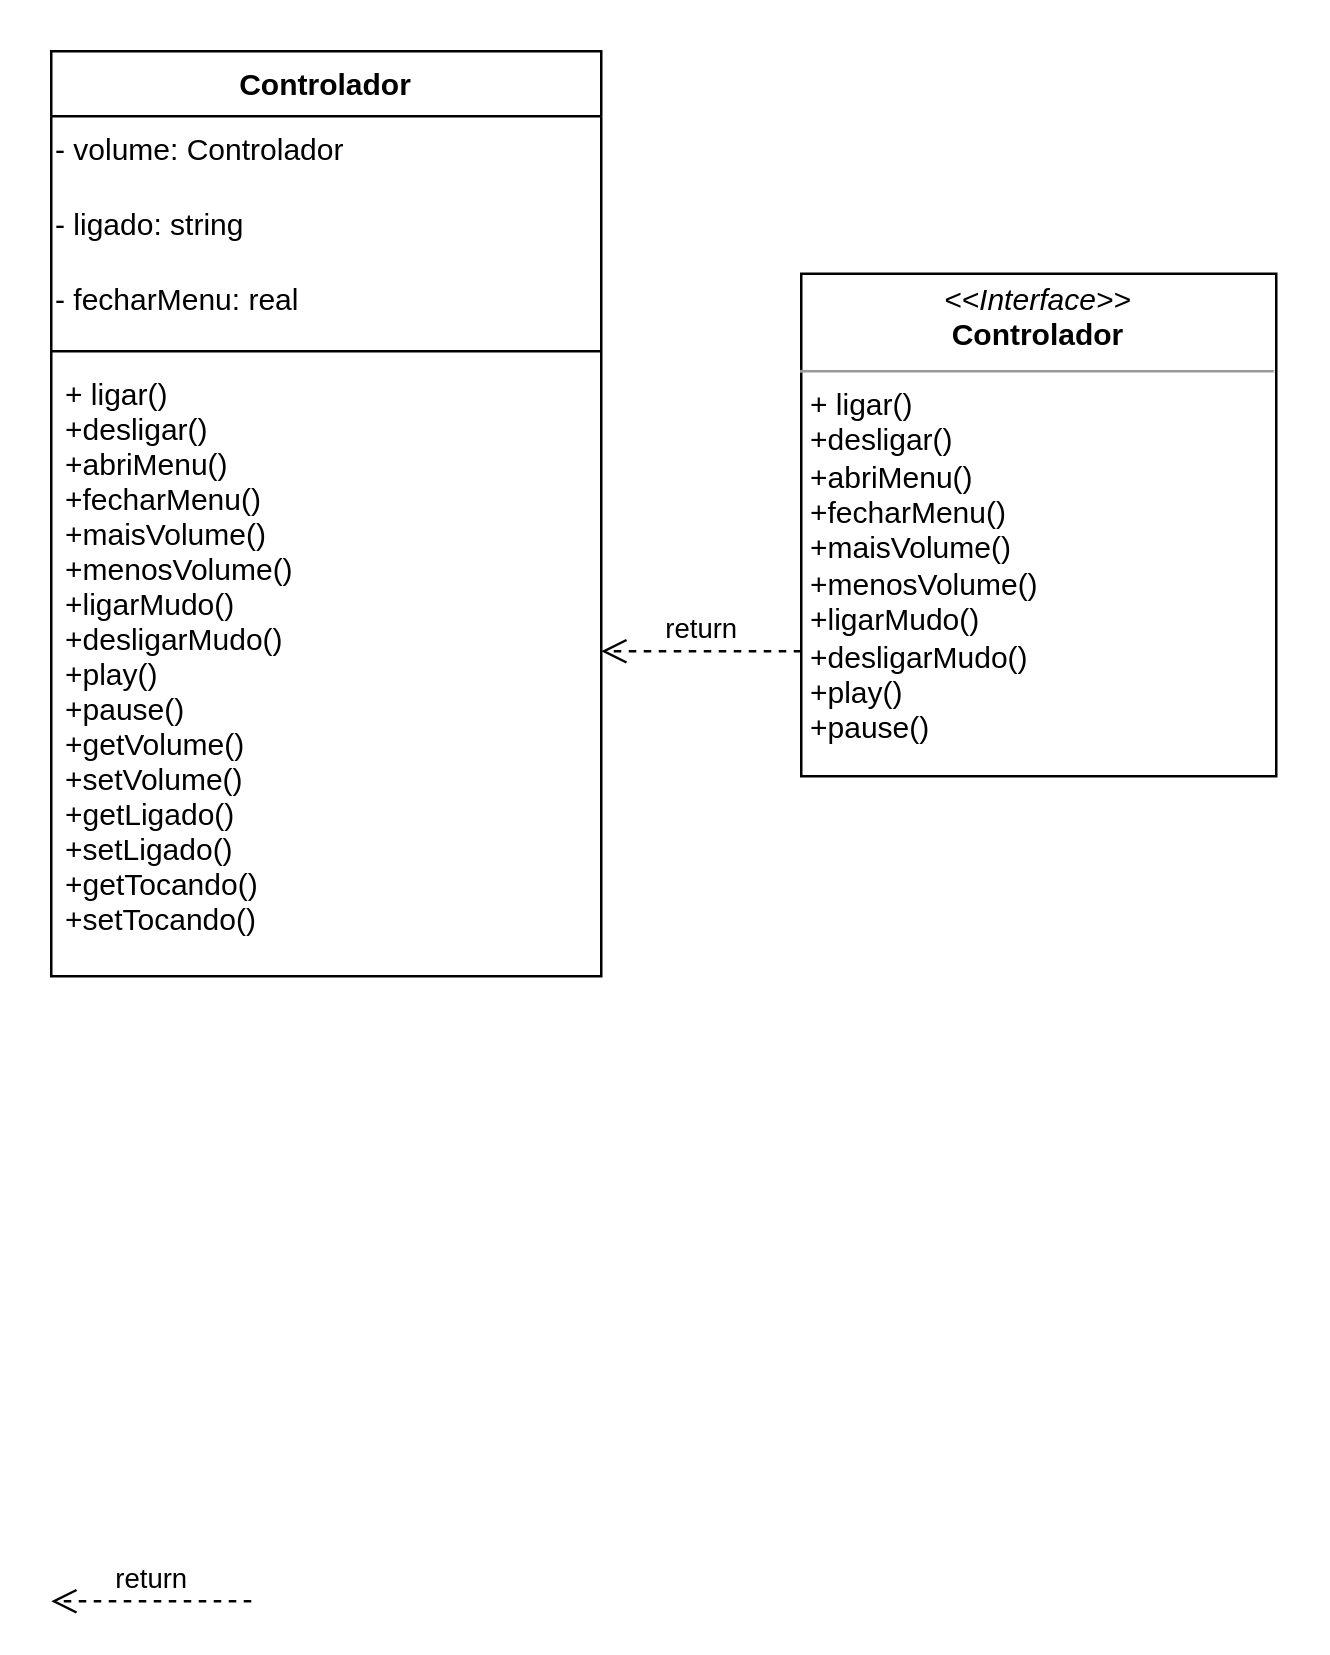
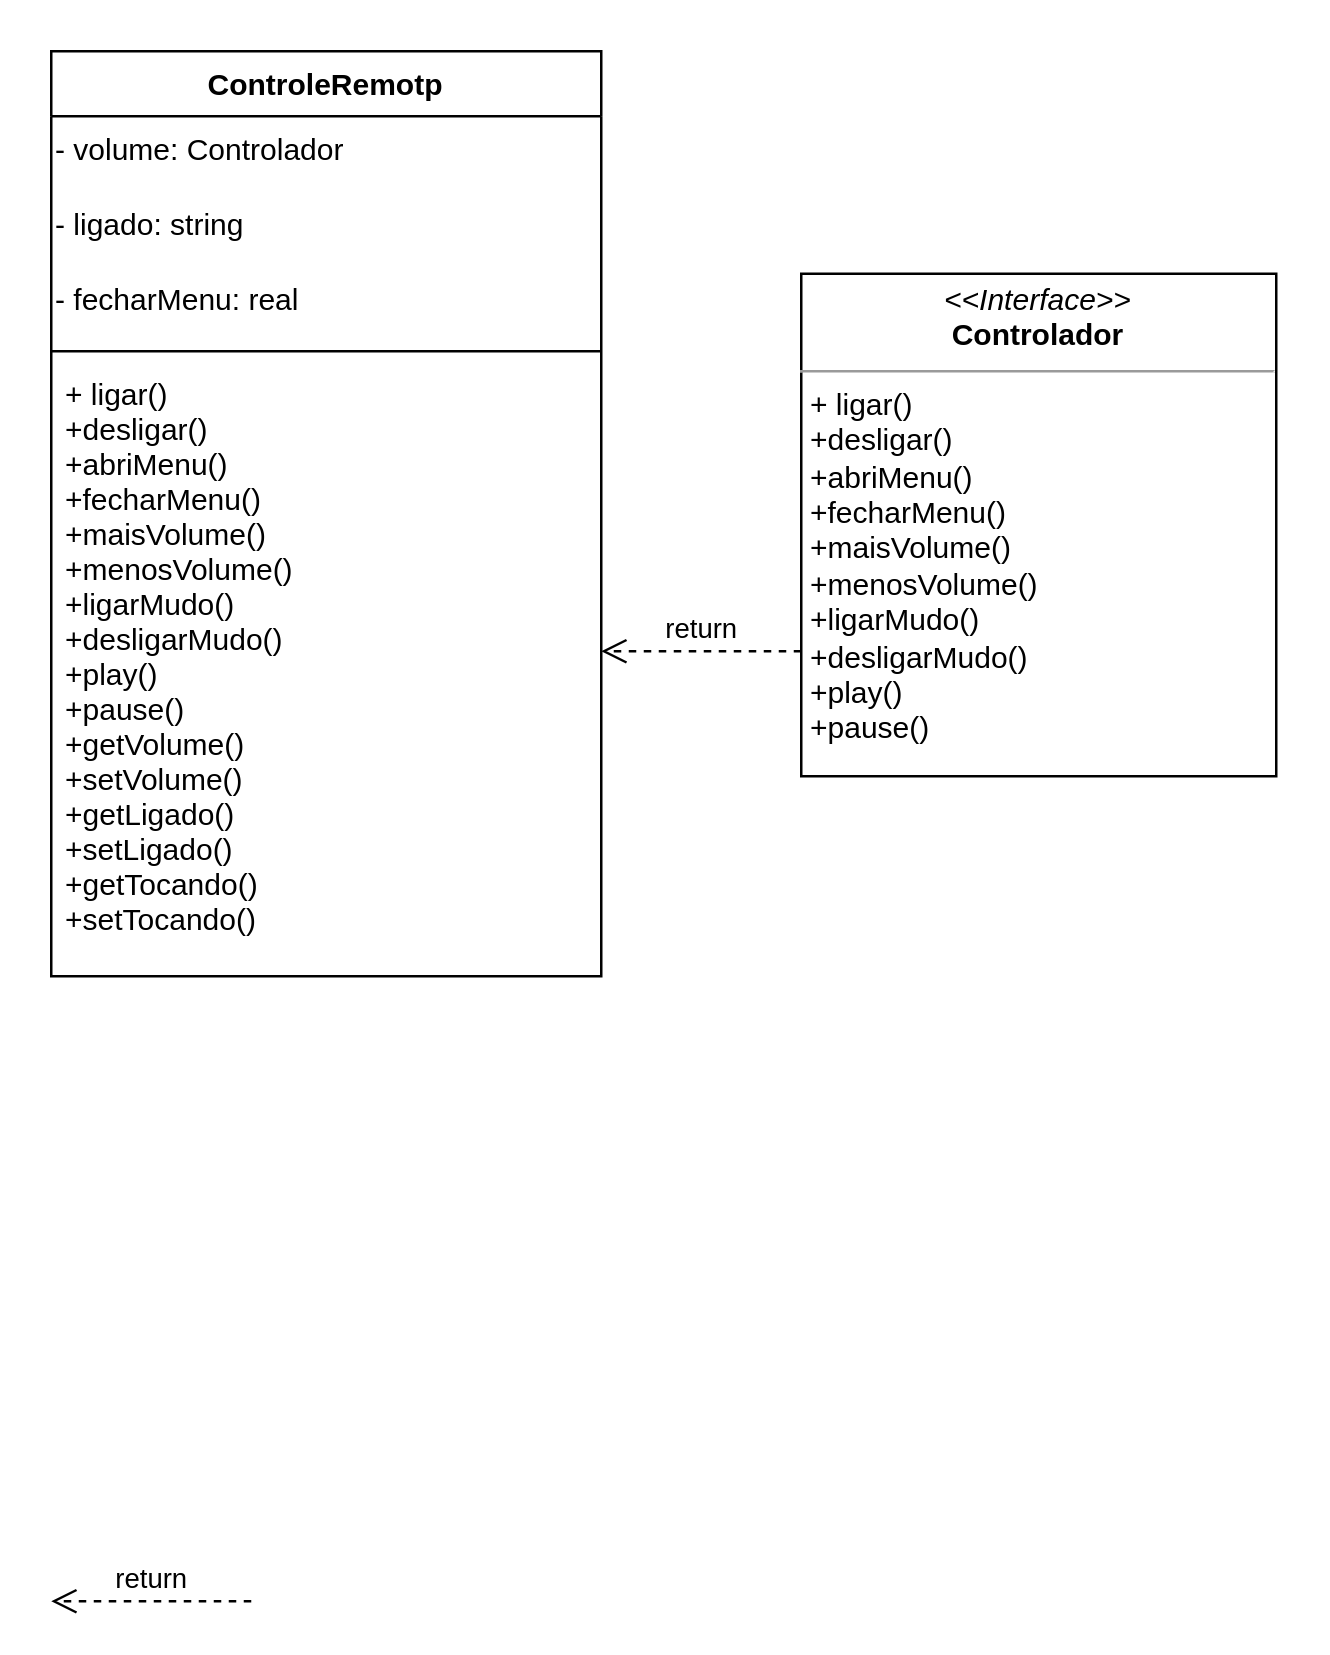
node "Controlador": label "Controlador" -> "ControleRemotp"
